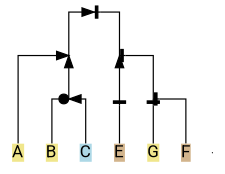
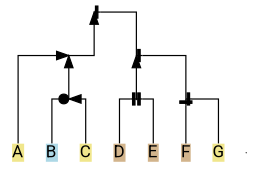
node "B": fillcolor khaki -> lightblue
node "C": fillcolor lightblue -> khaki
node "D": added
